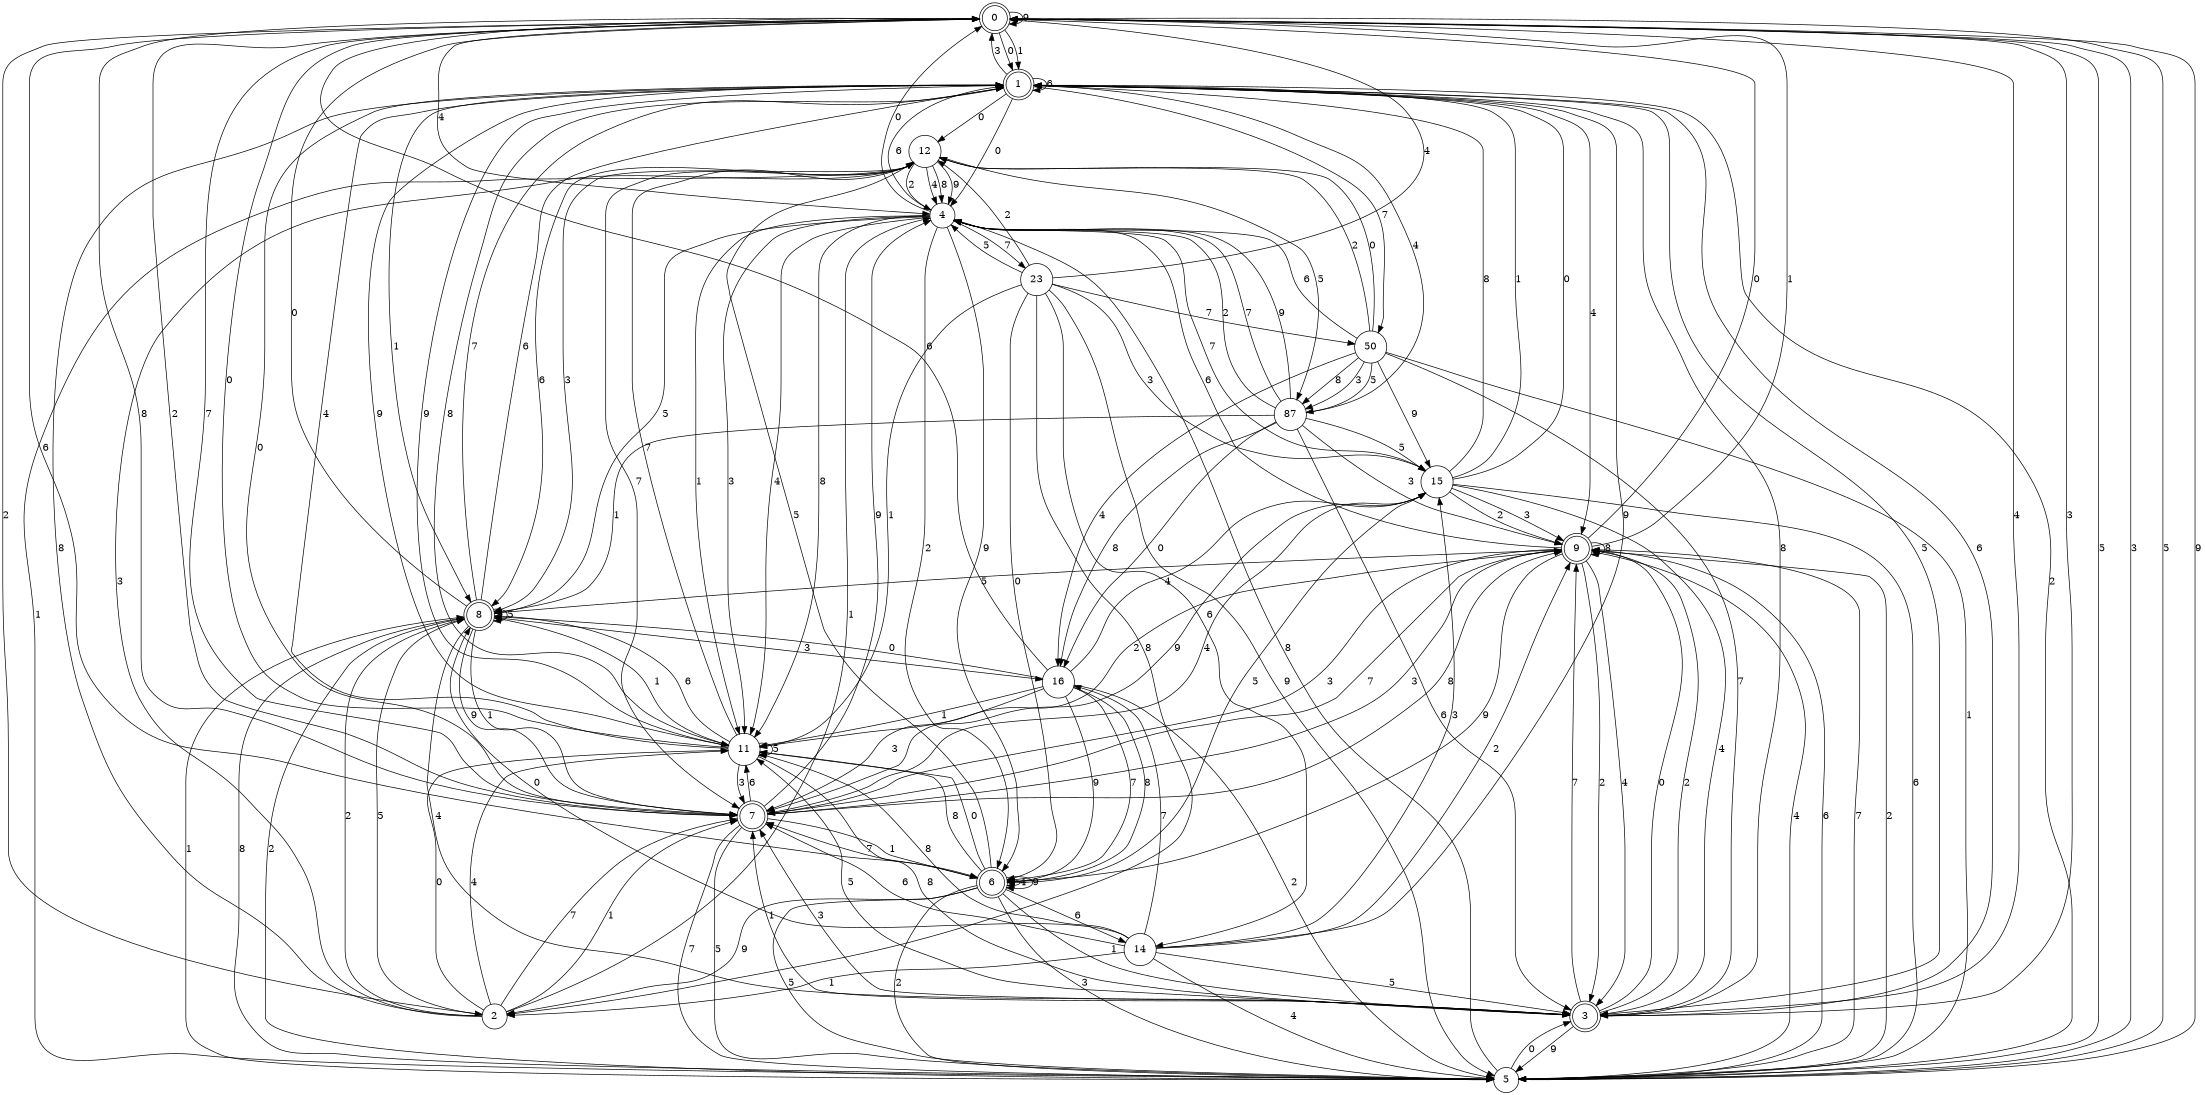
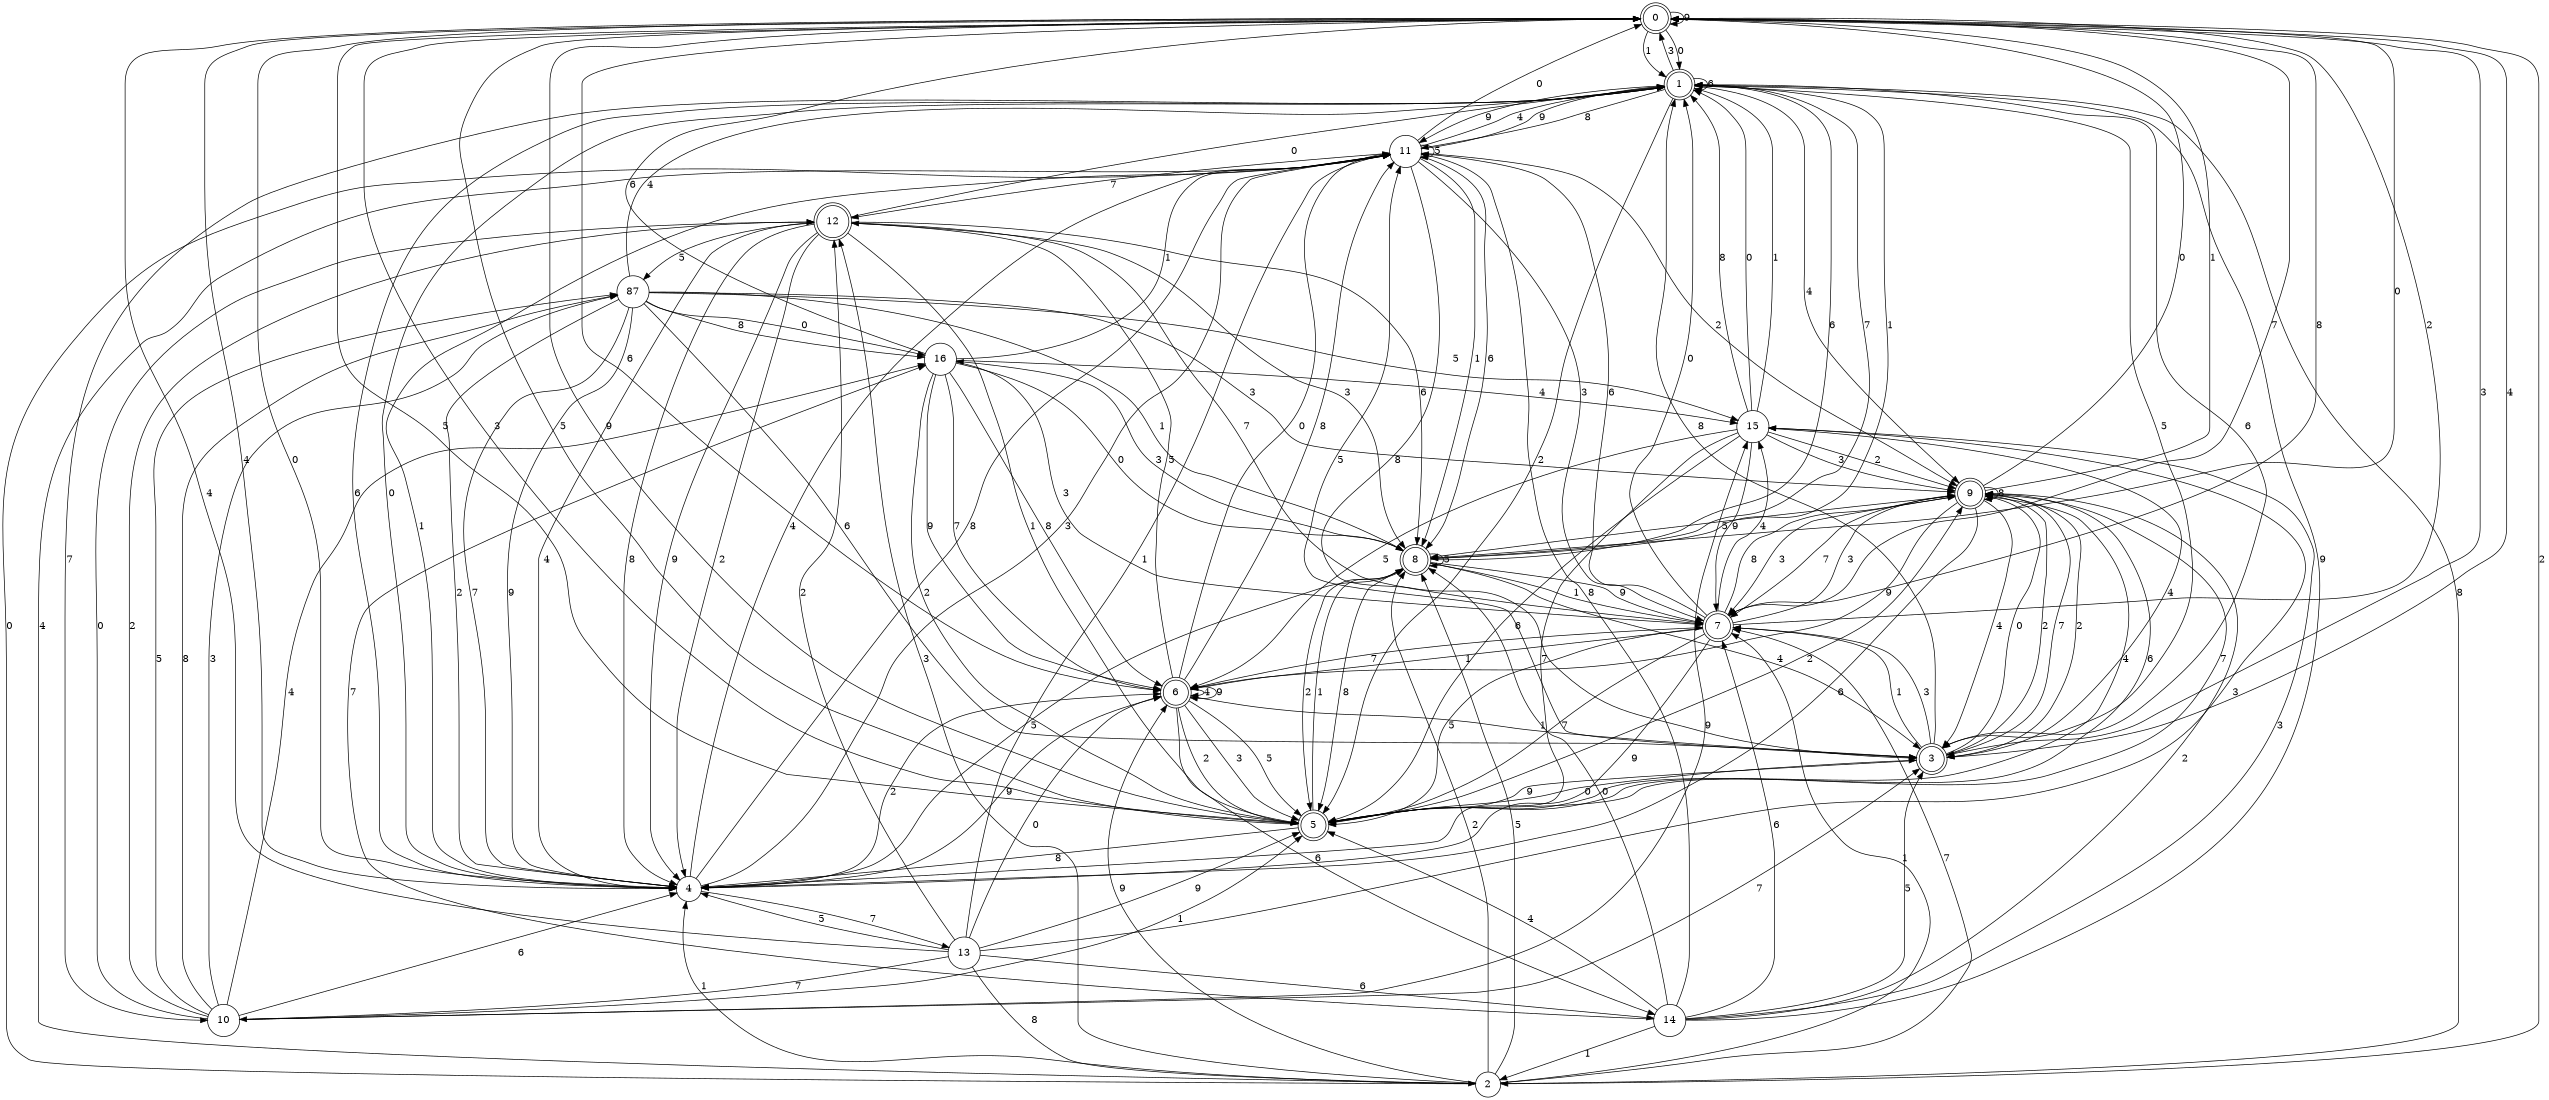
edge "1" -> "12": reversed
node "12": shape circle -> doublecircle
node "23": label "23" -> "13"
node "50": label "50" -> "10"
edge "6" -> "2": reversed
node "5": shape circle -> doublecircle
